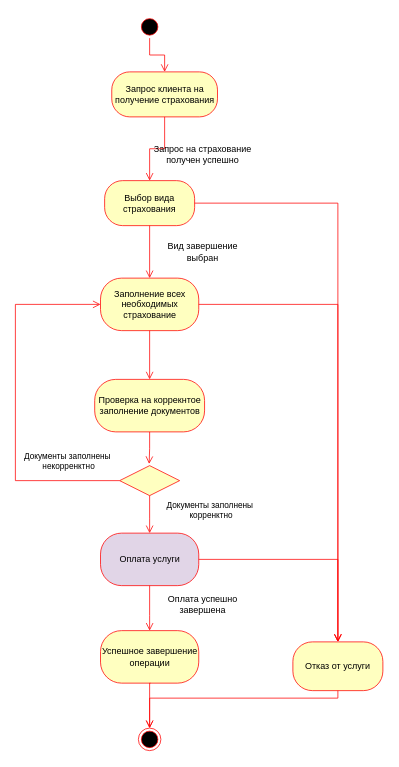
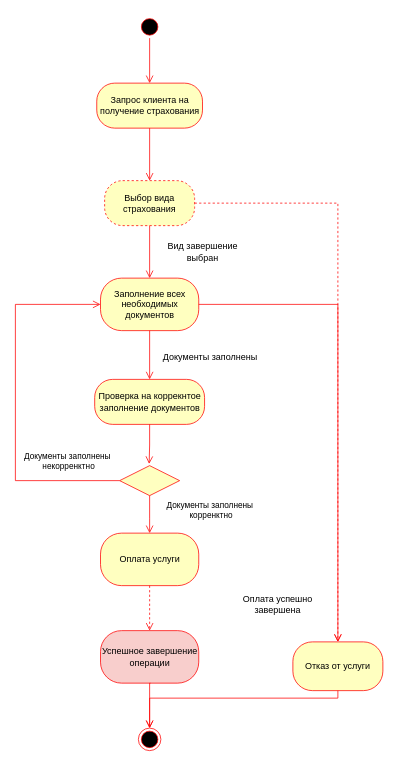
node "Запрос клиента на получение страхования": moved (165, 94) -> (150, 105)
node "Запрос на страхование получен успешно": removed
node "Выбор вида страхования": style solid -> dashed
edge "Выбор вида страхования" -> "Отказ от услуги": style solid -> dashed
node "Заполнение всех необходимых страхование": label "Заполнение всех необходимых страхование" -> "Заполнение всех необходимых документов"
node "Документы заполнены": added
node "Проверка на коррекнтое заполнение документов": size 110x53 -> 110x45
node "Оплата услуги": fillcolor #e1d5e7 -> #ffffc0
edge "Оплата услуги" -> "Отказ от услуги": removed
node "Оплата успешно завершена": moved (203, 604) -> (278, 604)
edge "Оплата услуги" -> "Успешное завершение операции": style solid -> dashed
node "Успешное завершение операции": fillcolor #ffffc0 -> #f8cecc
